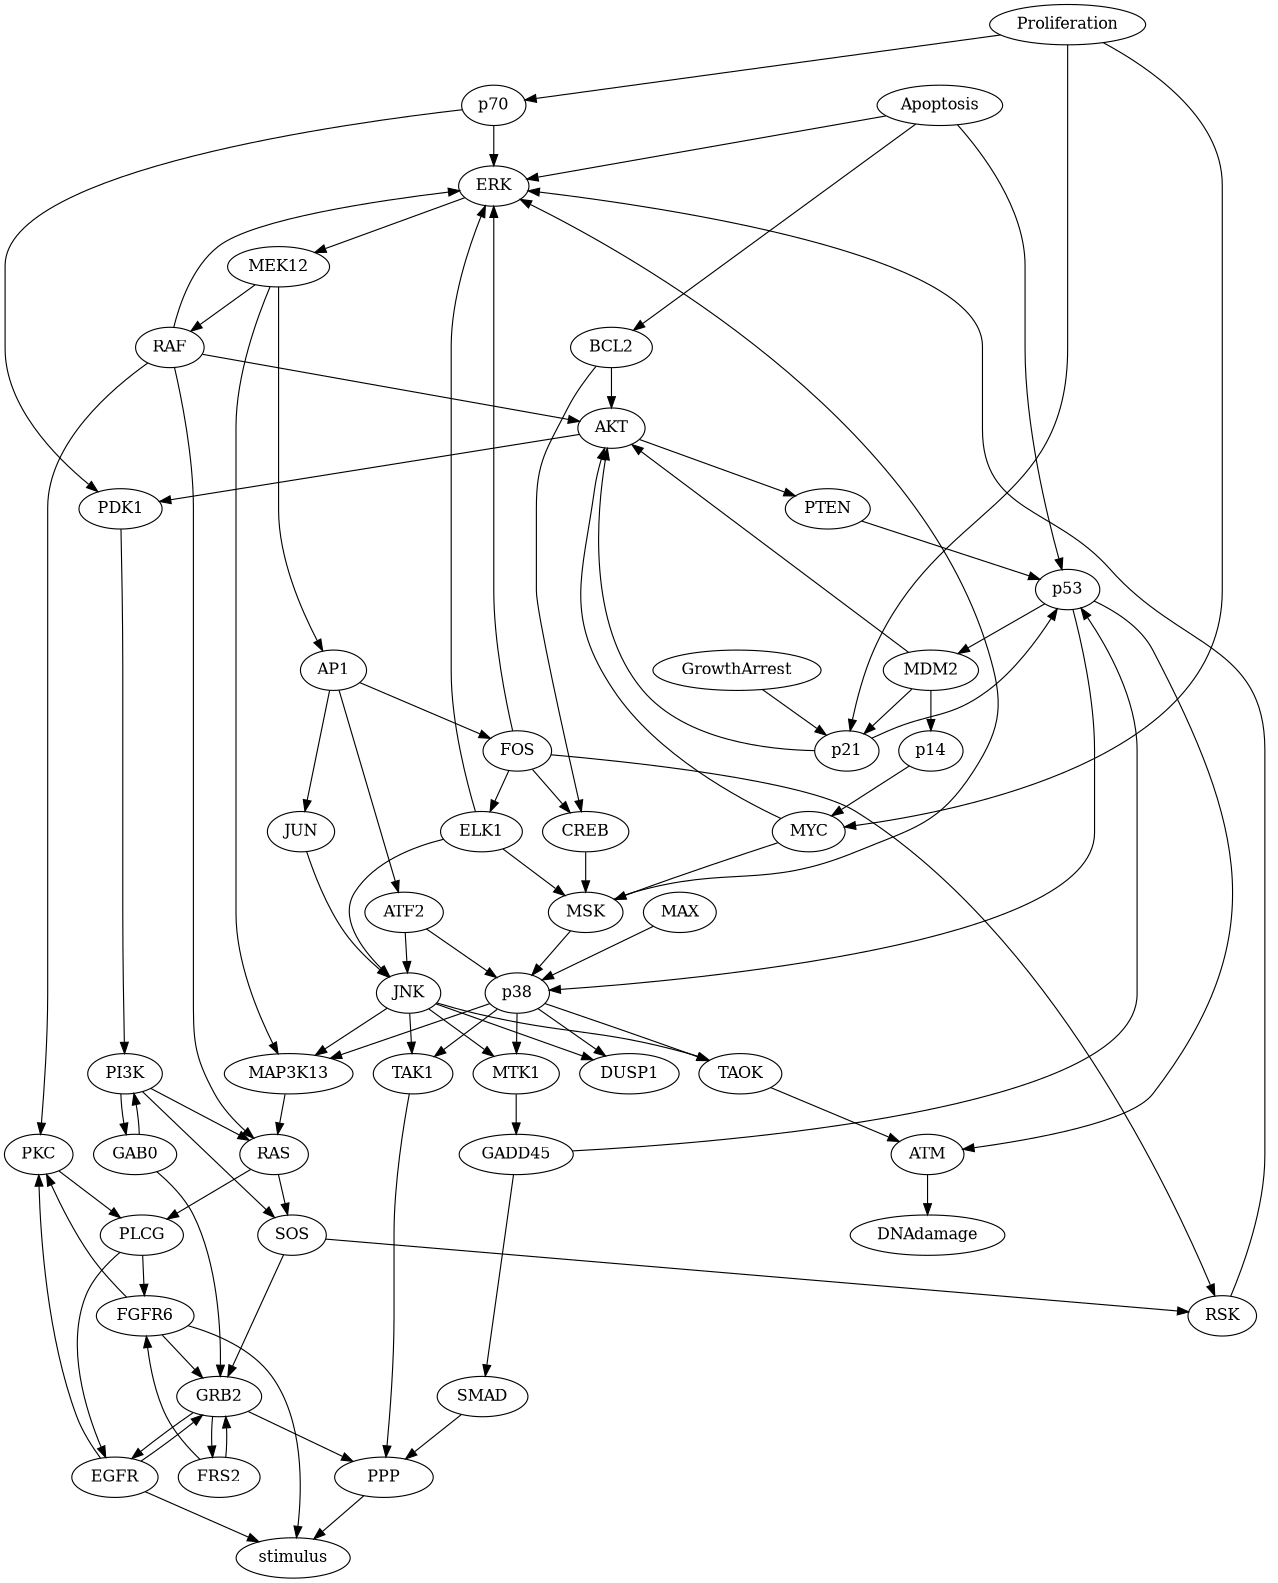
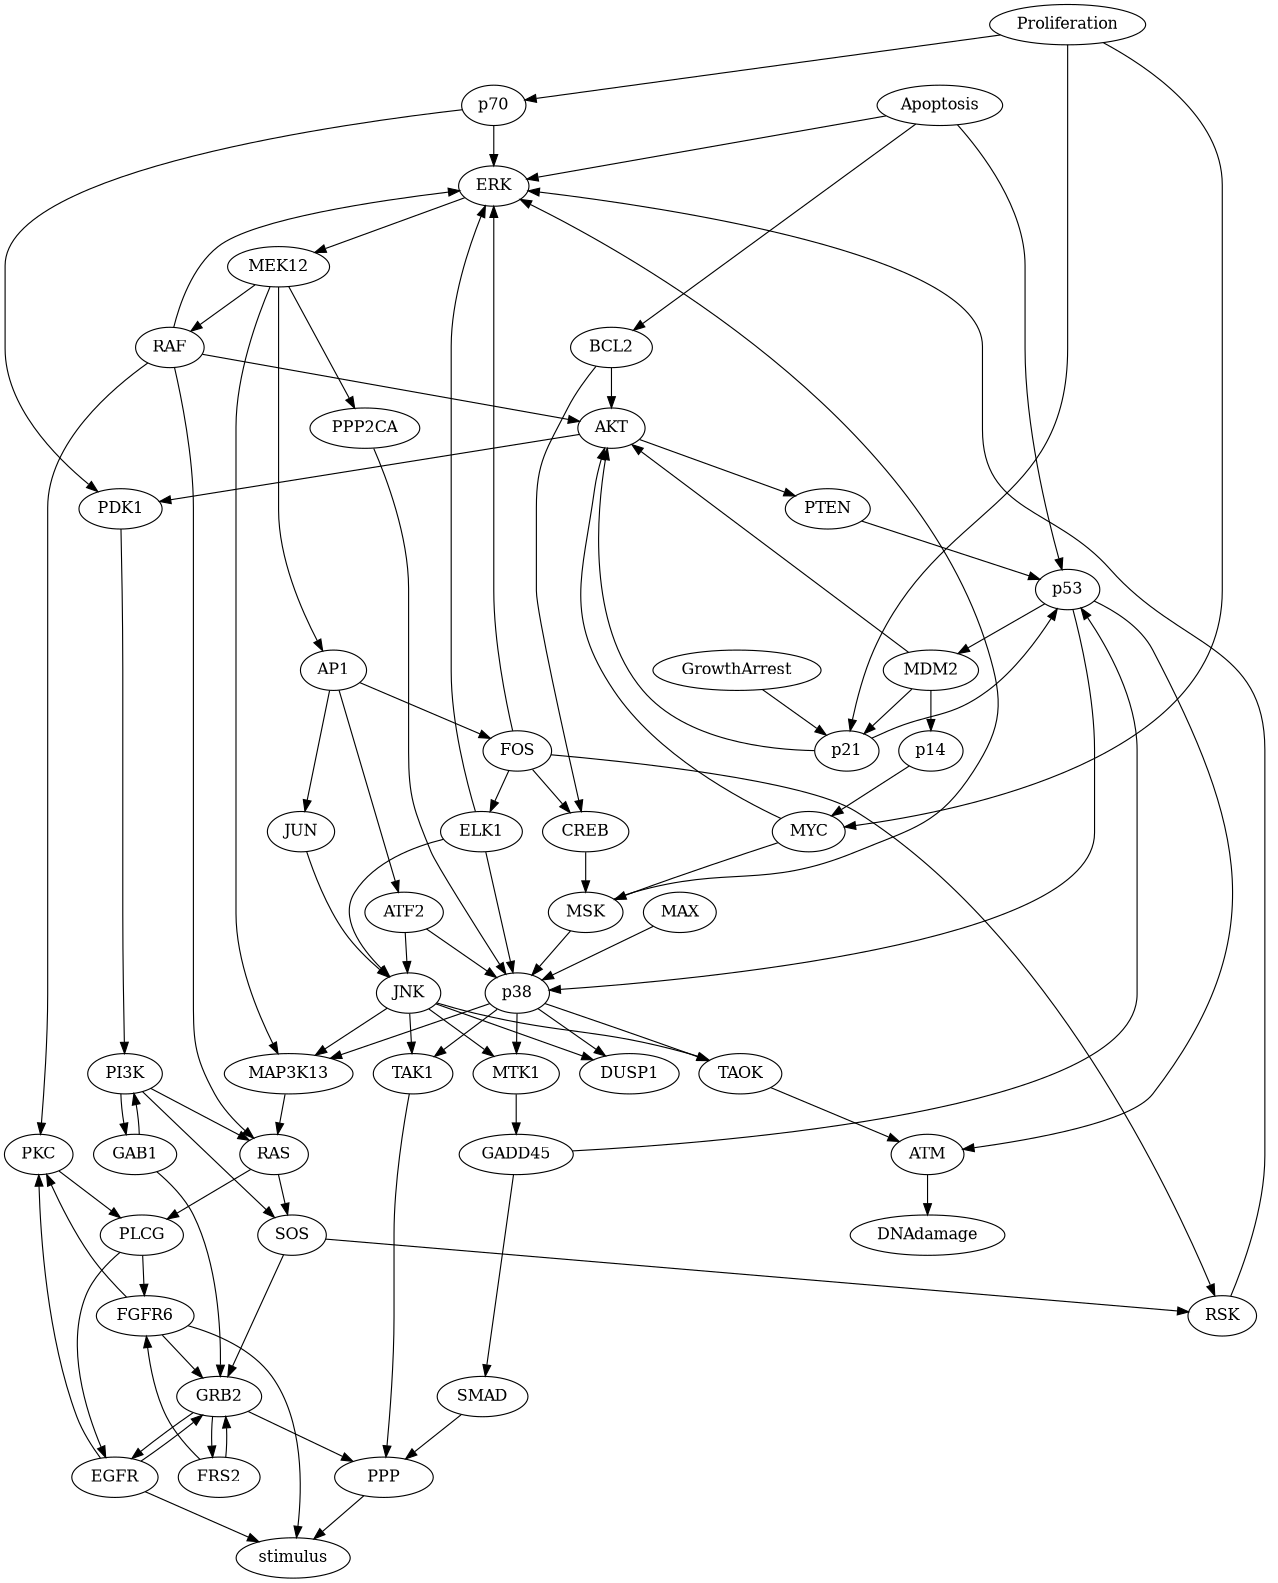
node "PPP2CA": added
edge "ELK1" -> "MSK": now "ELK1" -> "p38"
node "GAB0": label "GAB0" -> "GAB1"
